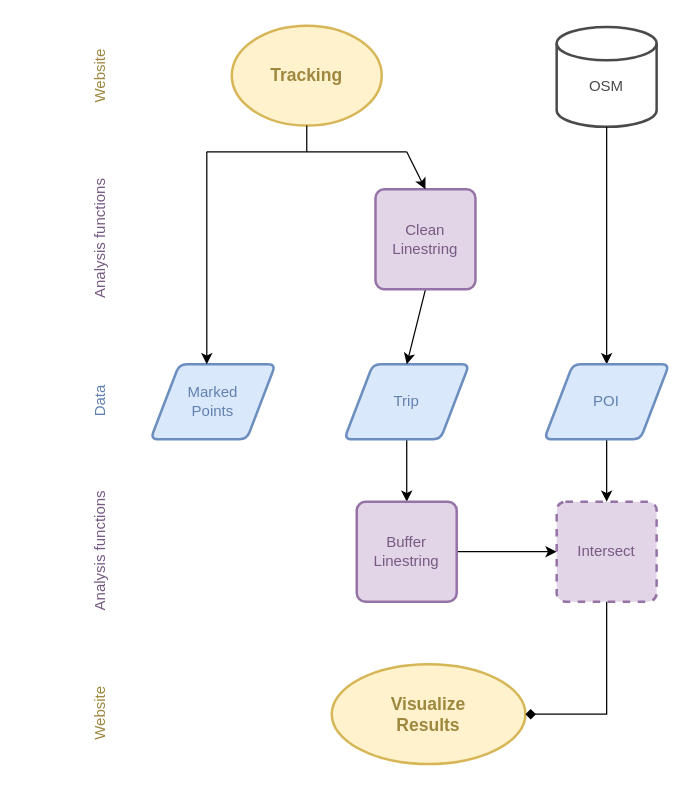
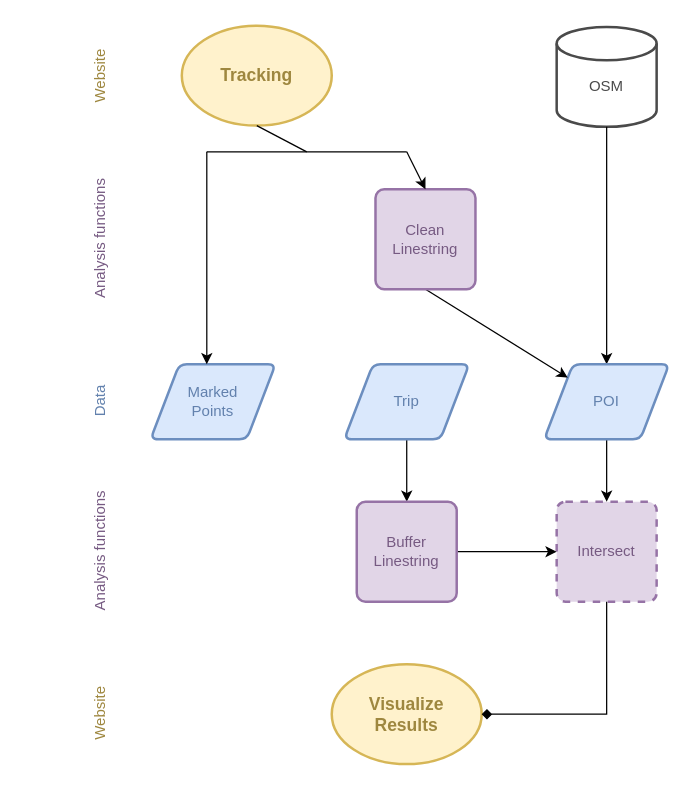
node "Tracking": moved (307, 76) -> (257, 76)
edge "Clean Linestring" -> "Trip": now "Clean Linestring" -> "POI"
node "Visualize Results": size 194x100 -> 150x100
